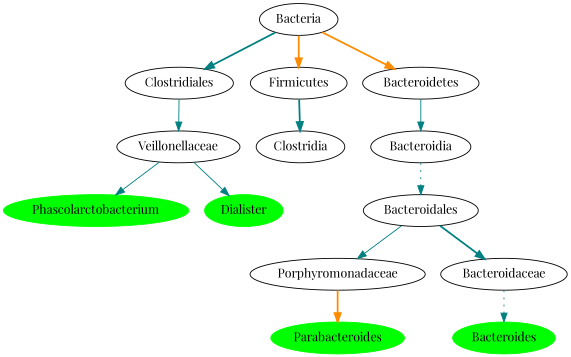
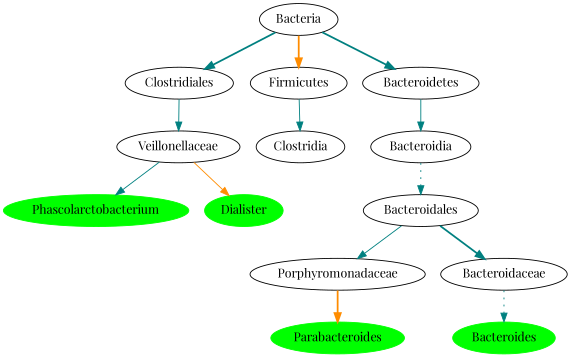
edge "Bacteria" -> "Bacteroidetes": color darkorange -> teal
edge "Firmicutes" -> "Clostridia": style bold -> solid
edge "Veillonellaceae" -> "Dialister": color teal -> darkorange
